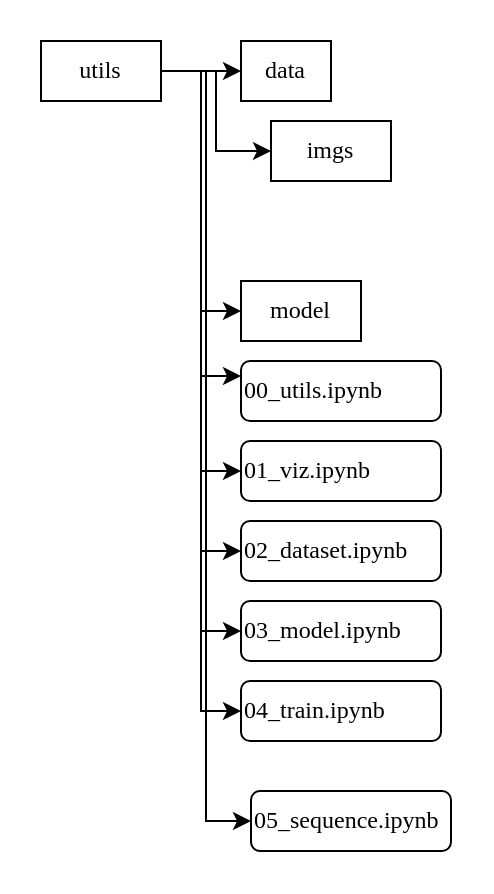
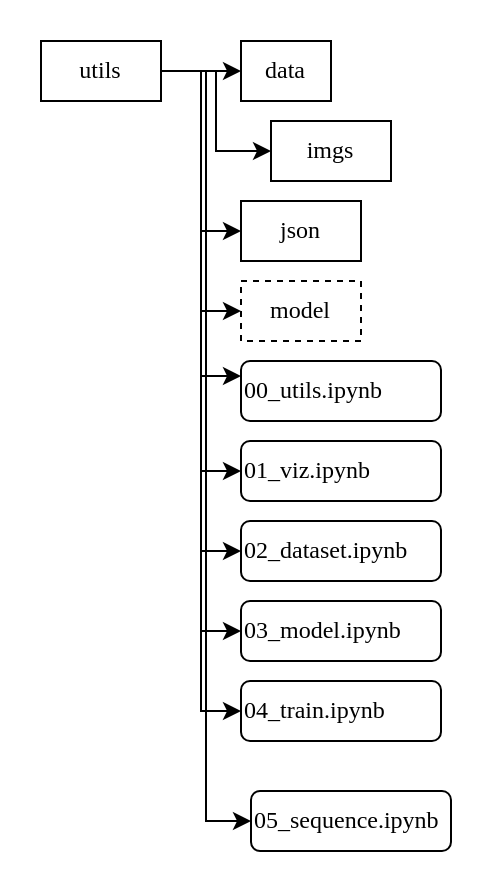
edge "utils" -> "json": added
node "json": added
node "model": style solid -> dashed
